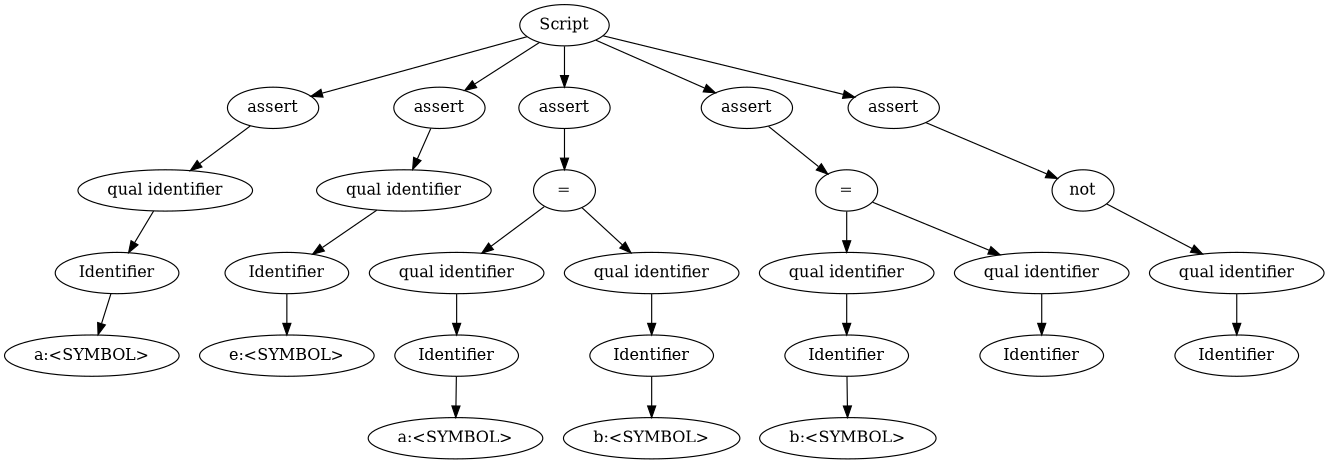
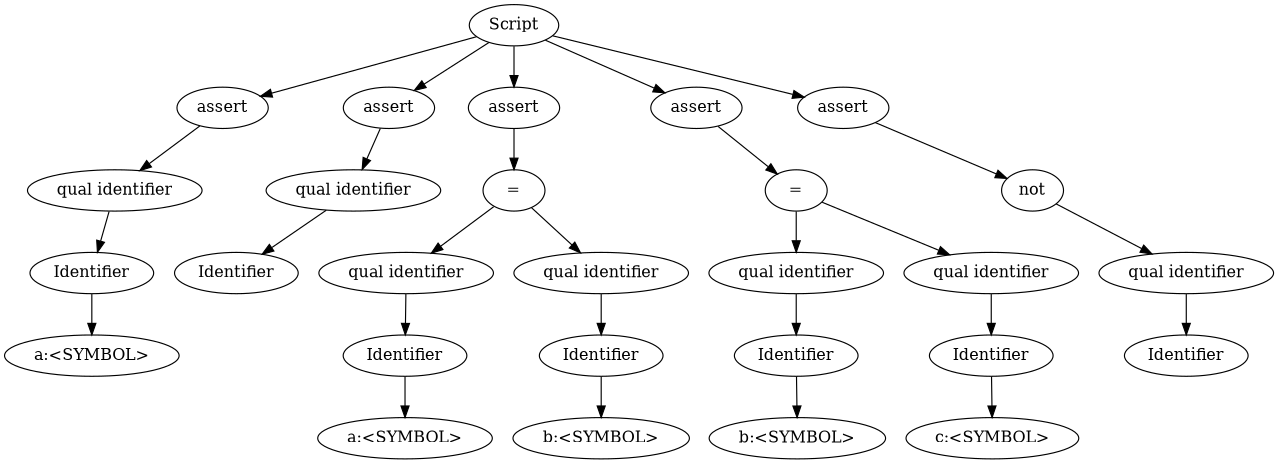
node "e:<SYMBOL>": removed
node "c:<SYMBOL>": added
